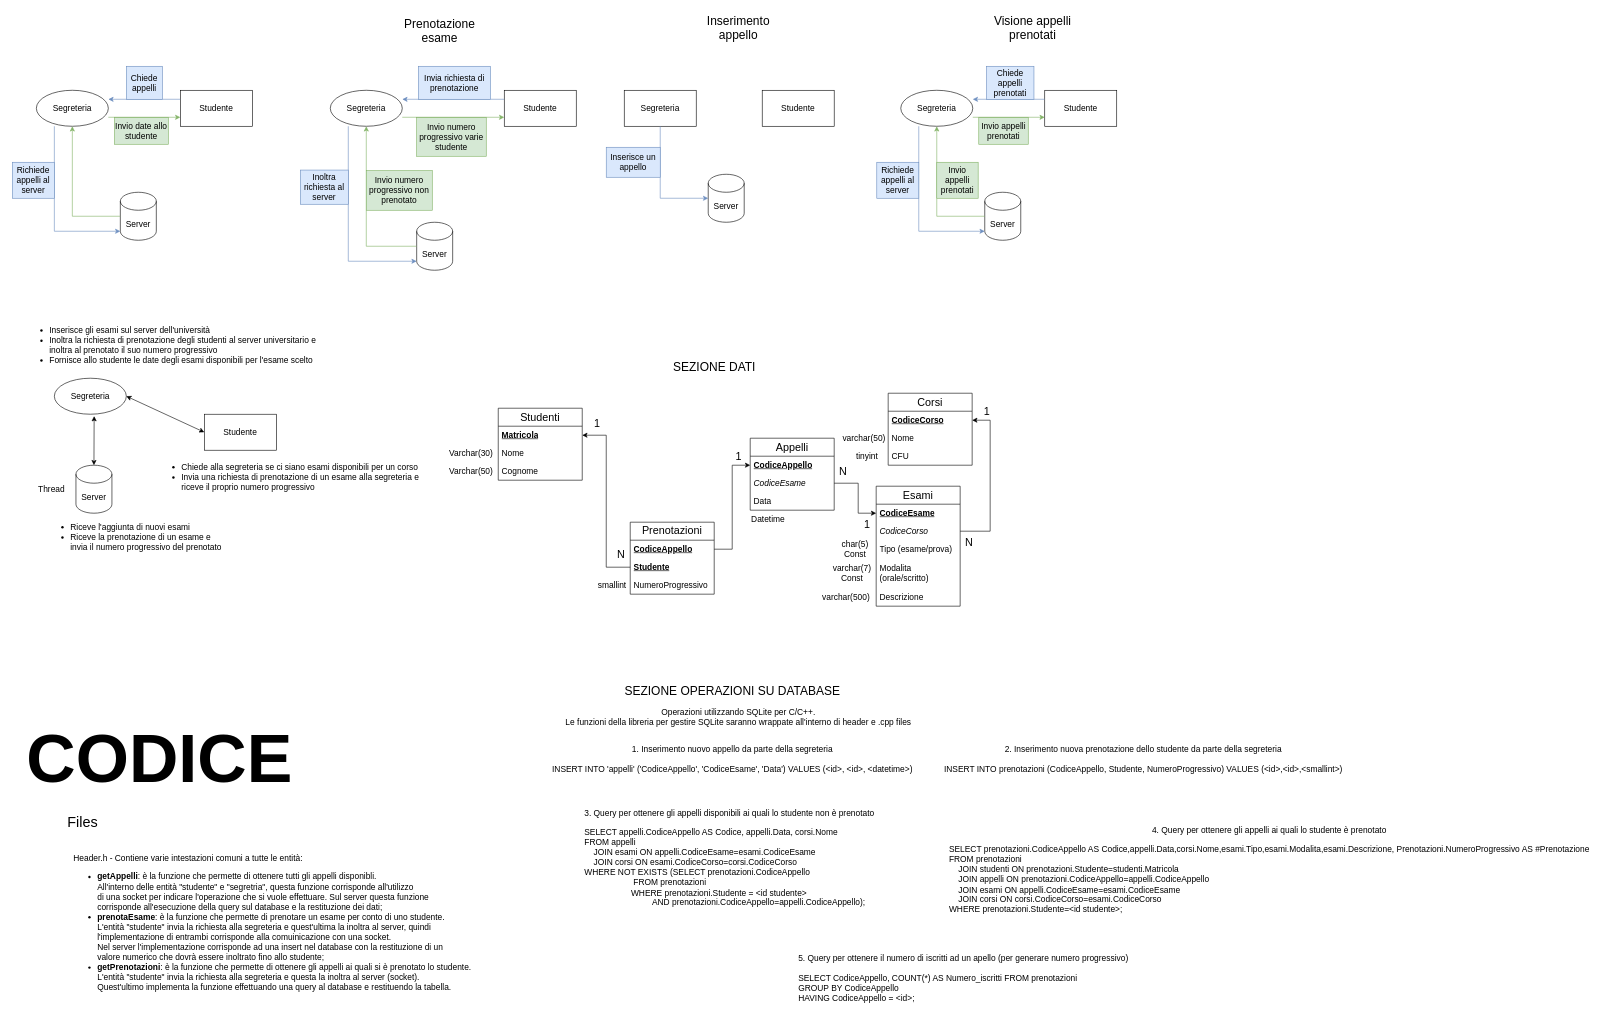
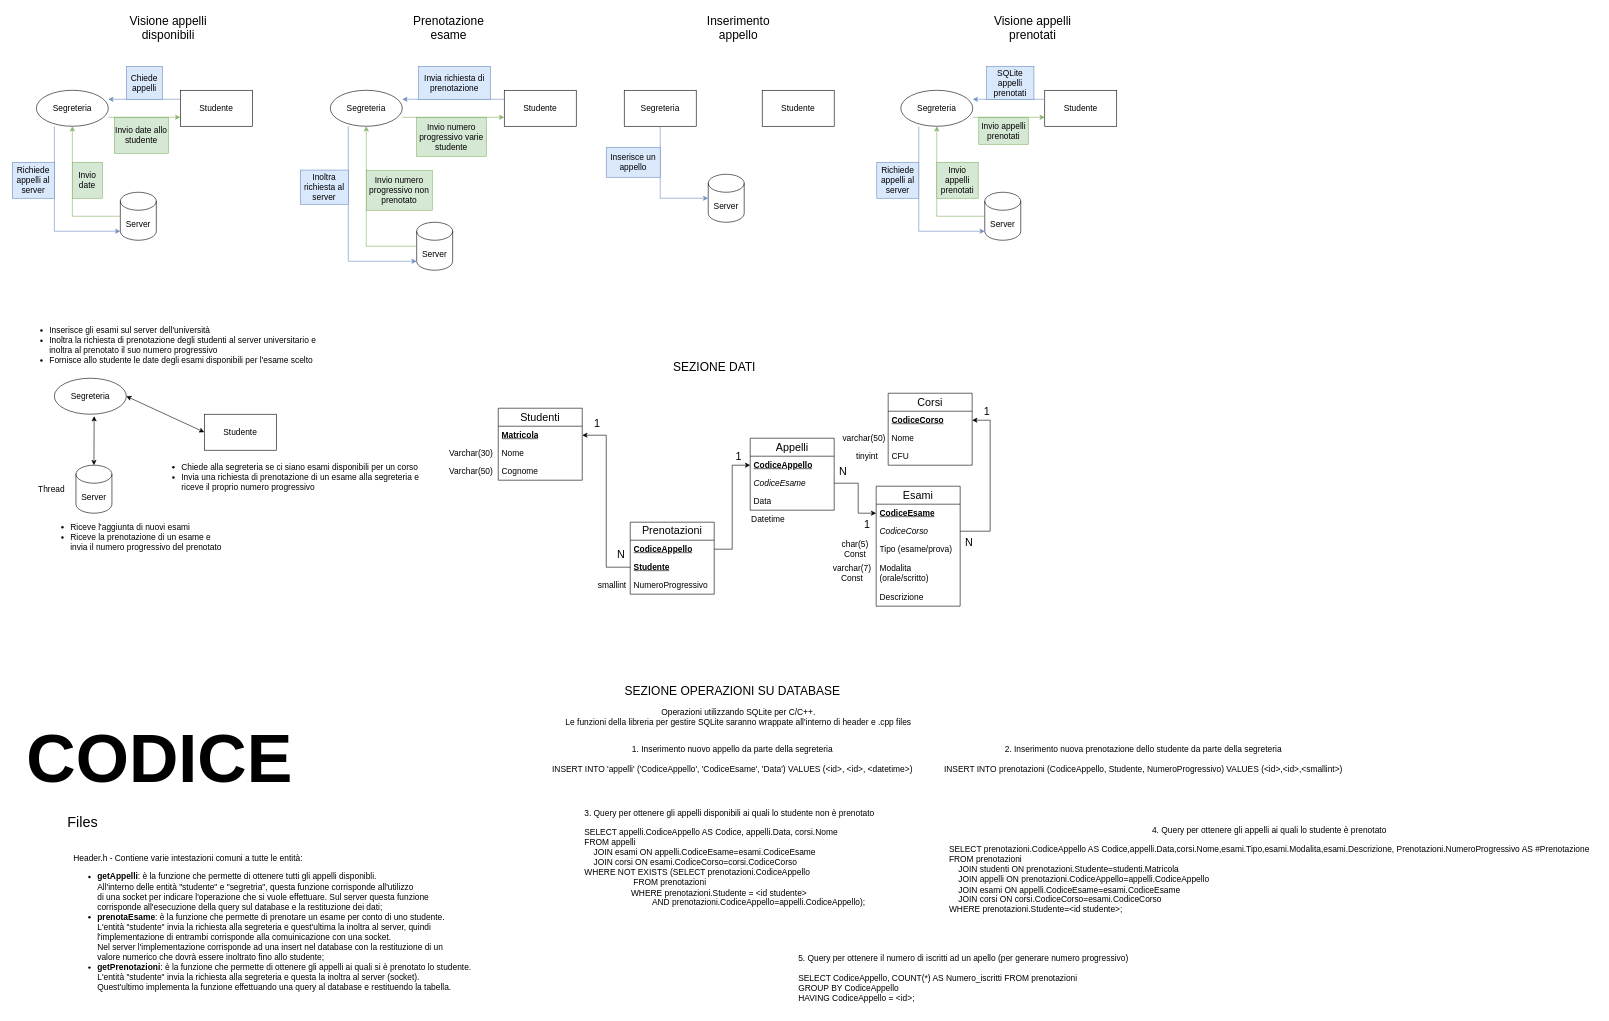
node "Visione appelli disponibili": added
node "Prenotazione esame": moved (440, 30) -> (449, 27)
node "Chiede appelli prenotati": label "Chiede appelli prenotati" -> "SQLite appelli prenotati"
node "Invio date allo studente": size 54x27 -> 54x36
node "Invio date": added
node "varchar(500)": removed
